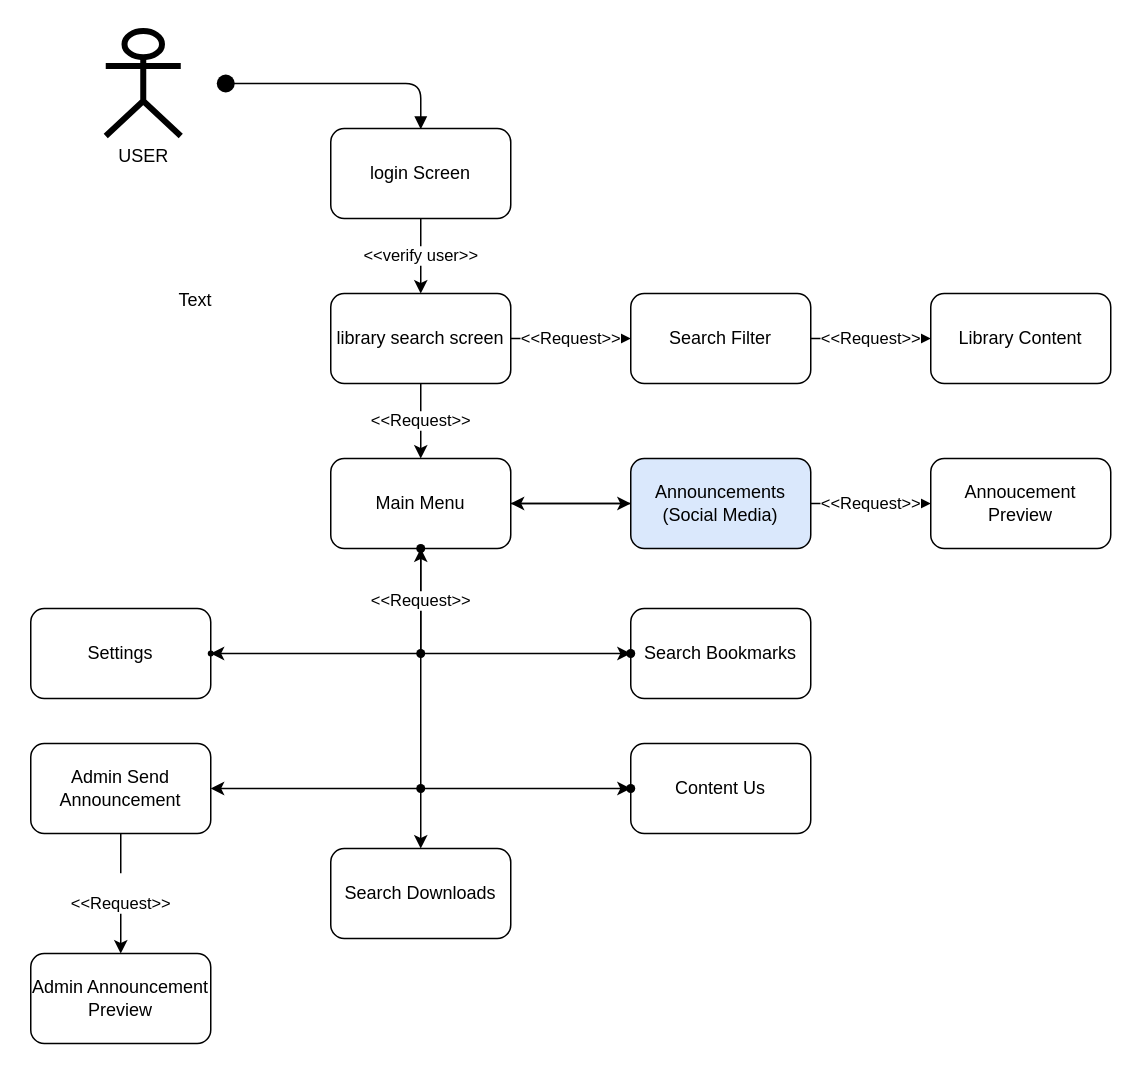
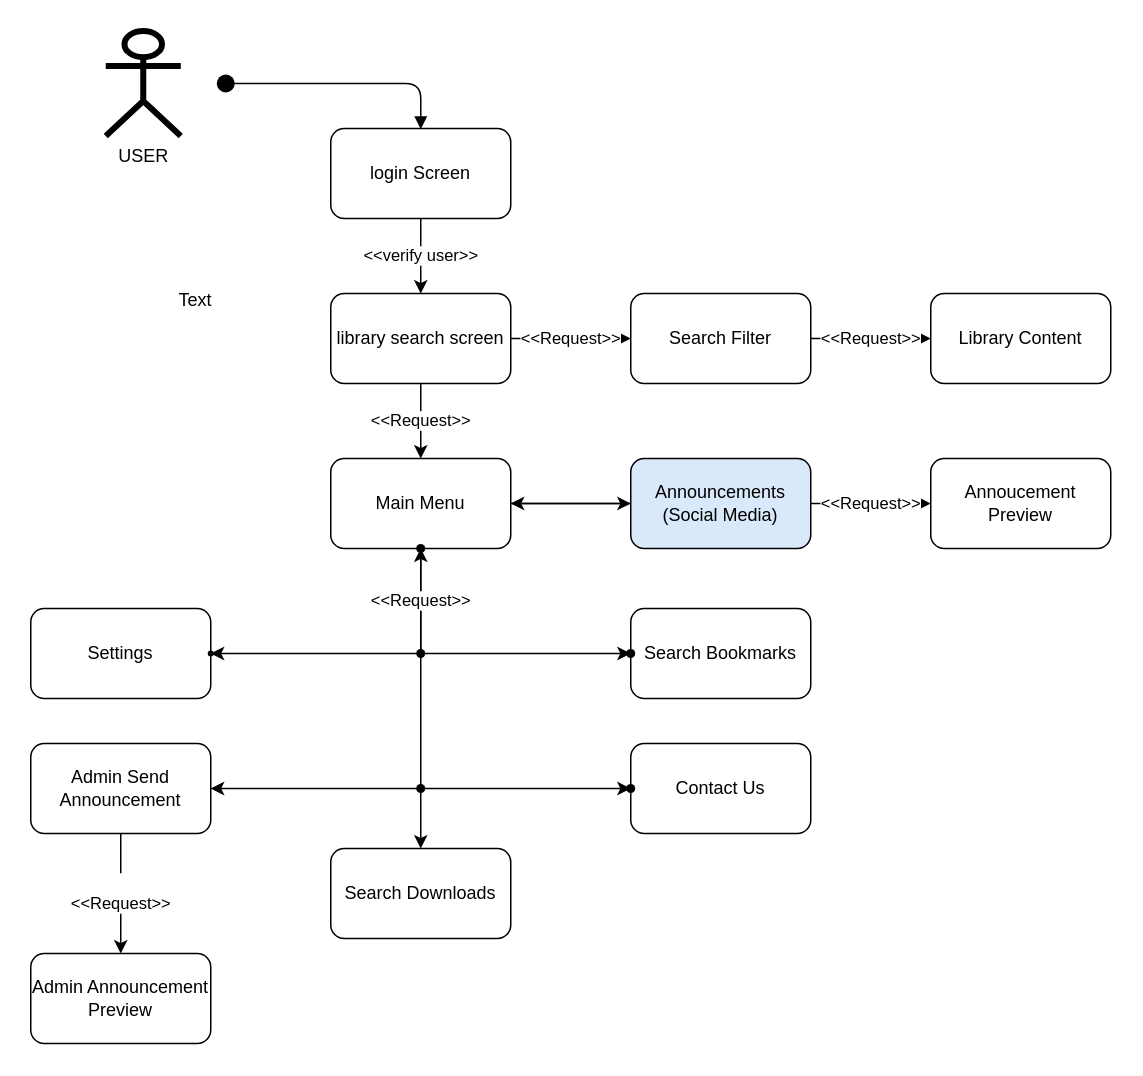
node "Content Us": label "Content Us" -> "Contact Us"
